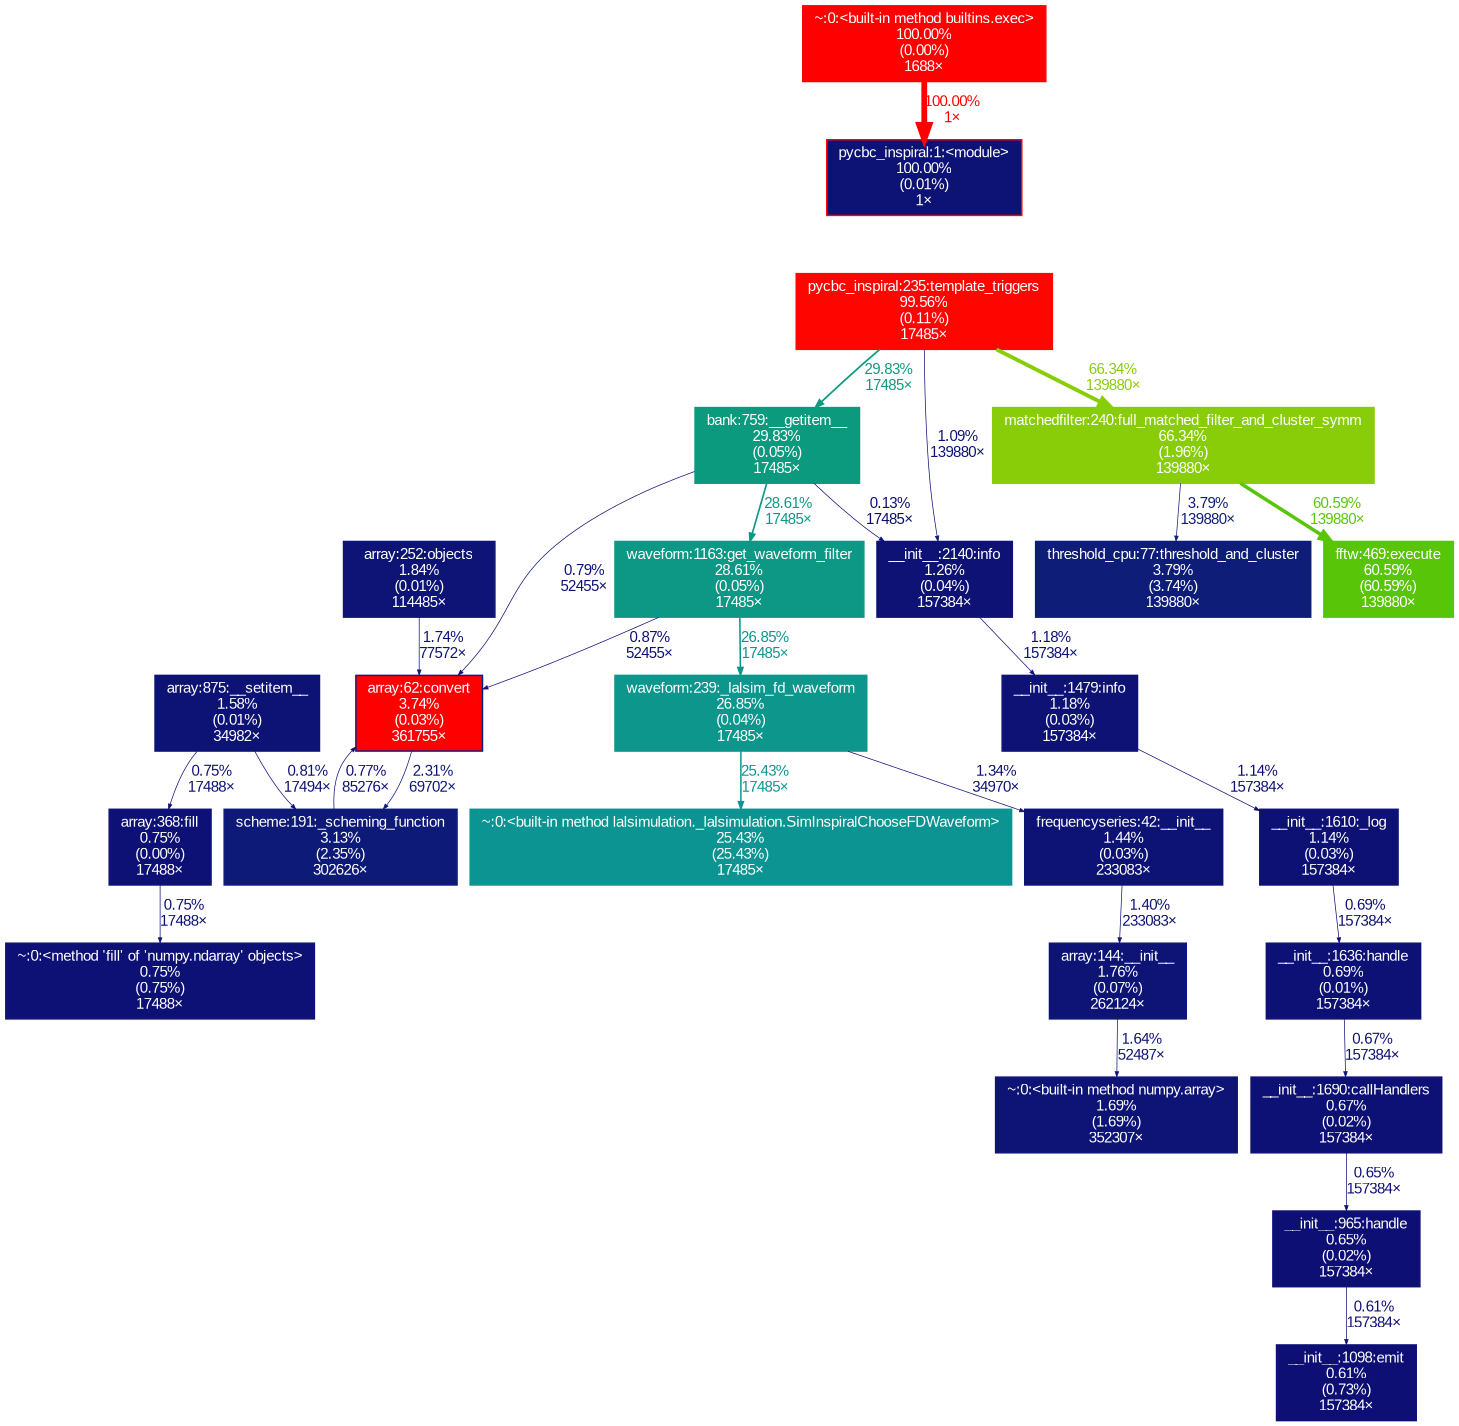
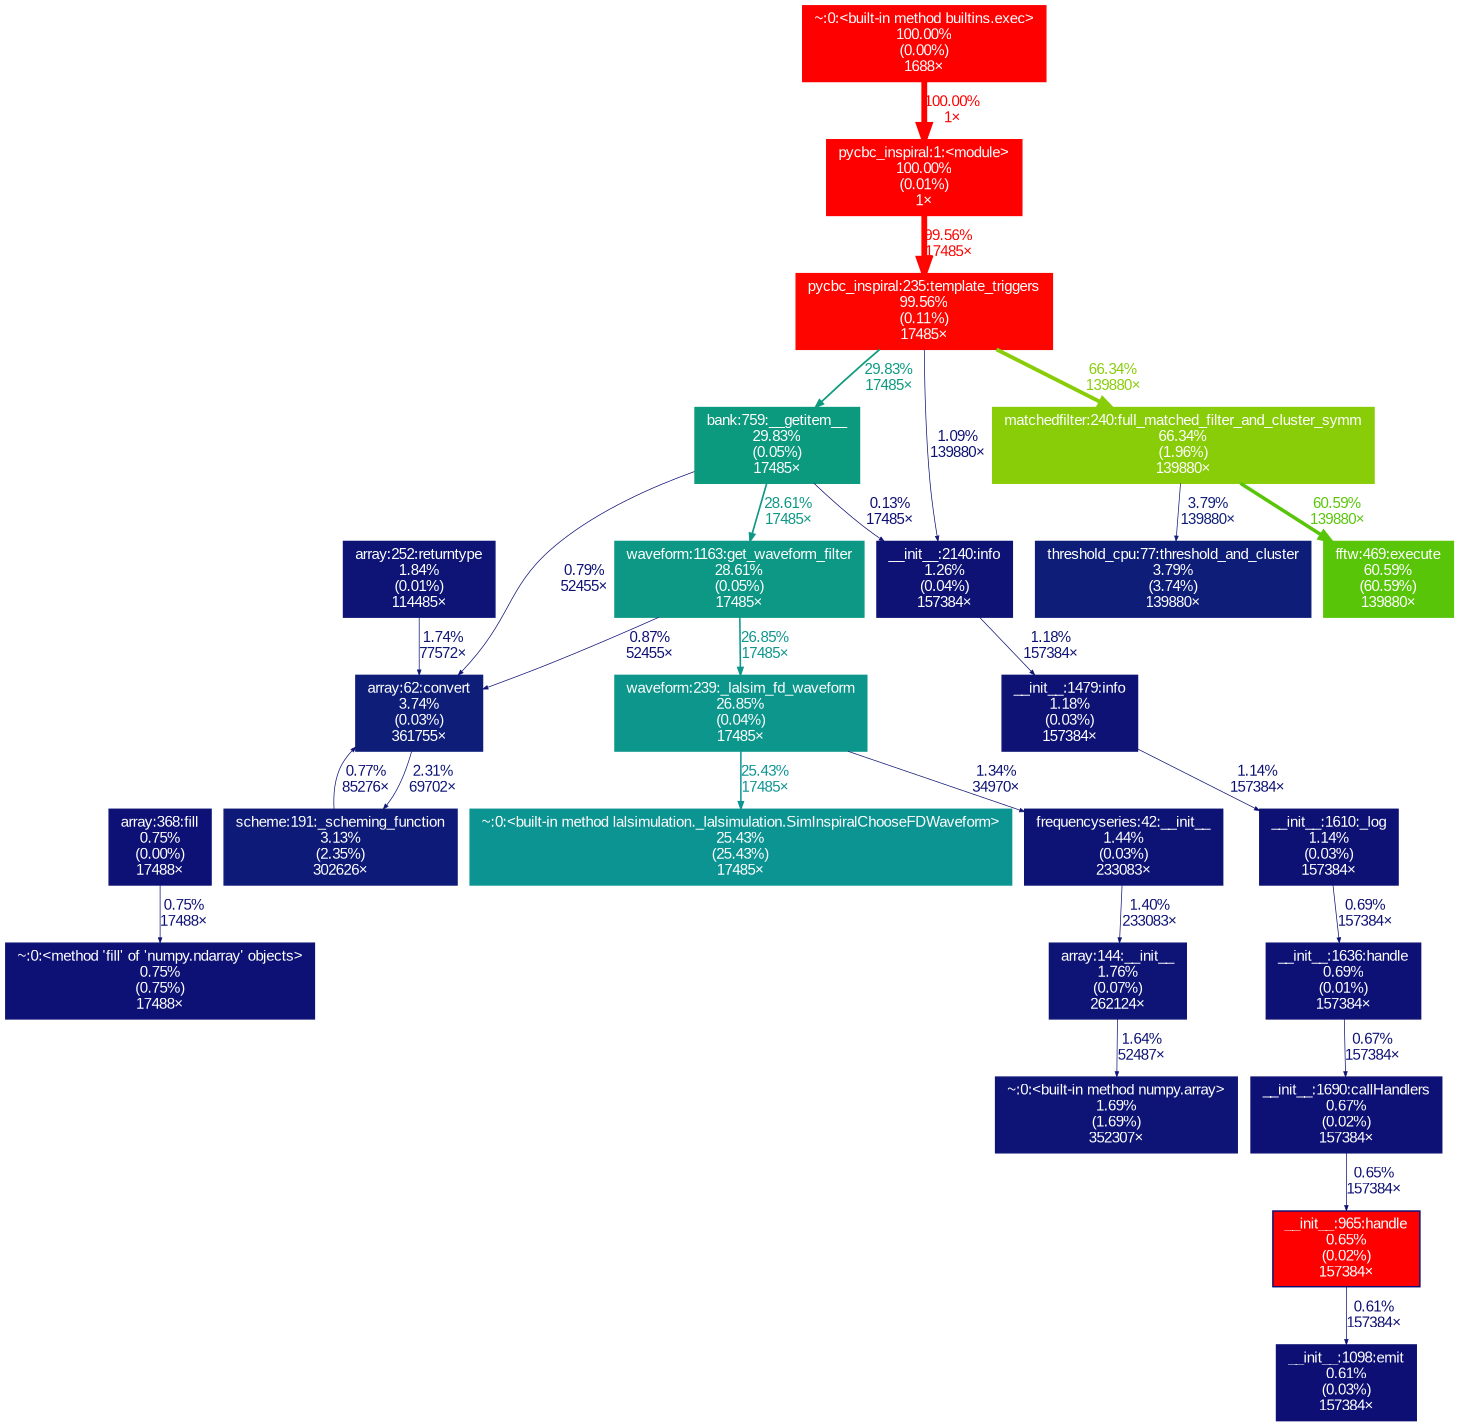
node "pycbc_inspiral:1:<module> 100.00% (0.01%) 1×": fillcolor #0d1375 -> #ff0000
edge "pycbc_inspiral:1:<module> 100.00% (0.01%) 1×" -> "pycbc_inspiral:235:template_triggers 99.56% (0.11%) 17485×": added, label "99.56% 17485×"
node "array:252:objects 1.84% (0.01%) 114485×": label "array:252:objects 1.84% (0.01%) 114485×" -> "array:252:returntype 1.84% (0.01%) 114485×"
node "array:875:__setitem__ 1.58% (0.01%) 34982×": removed
node "array:62:convert 3.74% (0.03%) 361755×": fillcolor #ff0000 -> #0d1d78
node "__init__:965:handle 0.65% (0.02%) 157384×": fillcolor #0d0f74 -> #ff0000
node "__init__:1098:emit 0.61% (0.73%) 157384×": label "__init__:1098:emit 0.61% (0.73%) 157384×" -> "__init__:1098:emit 0.61% (0.03%) 157384×"
